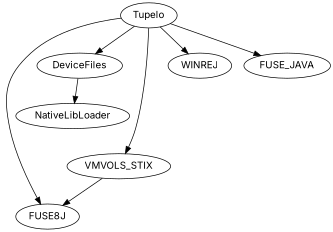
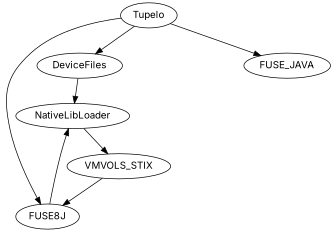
node "WINREJ": removed
edge "Tupelo" -> "VMVOLS_STIX": now "NativeLibLoader" -> "VMVOLS_STIX"
edge "FUSE8J" -> "NativeLibLoader": added
